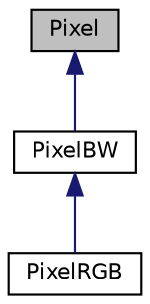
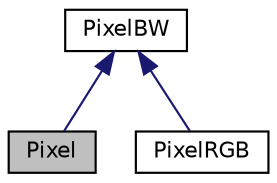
edge "PixelBW" -> "Pixel": reversed
